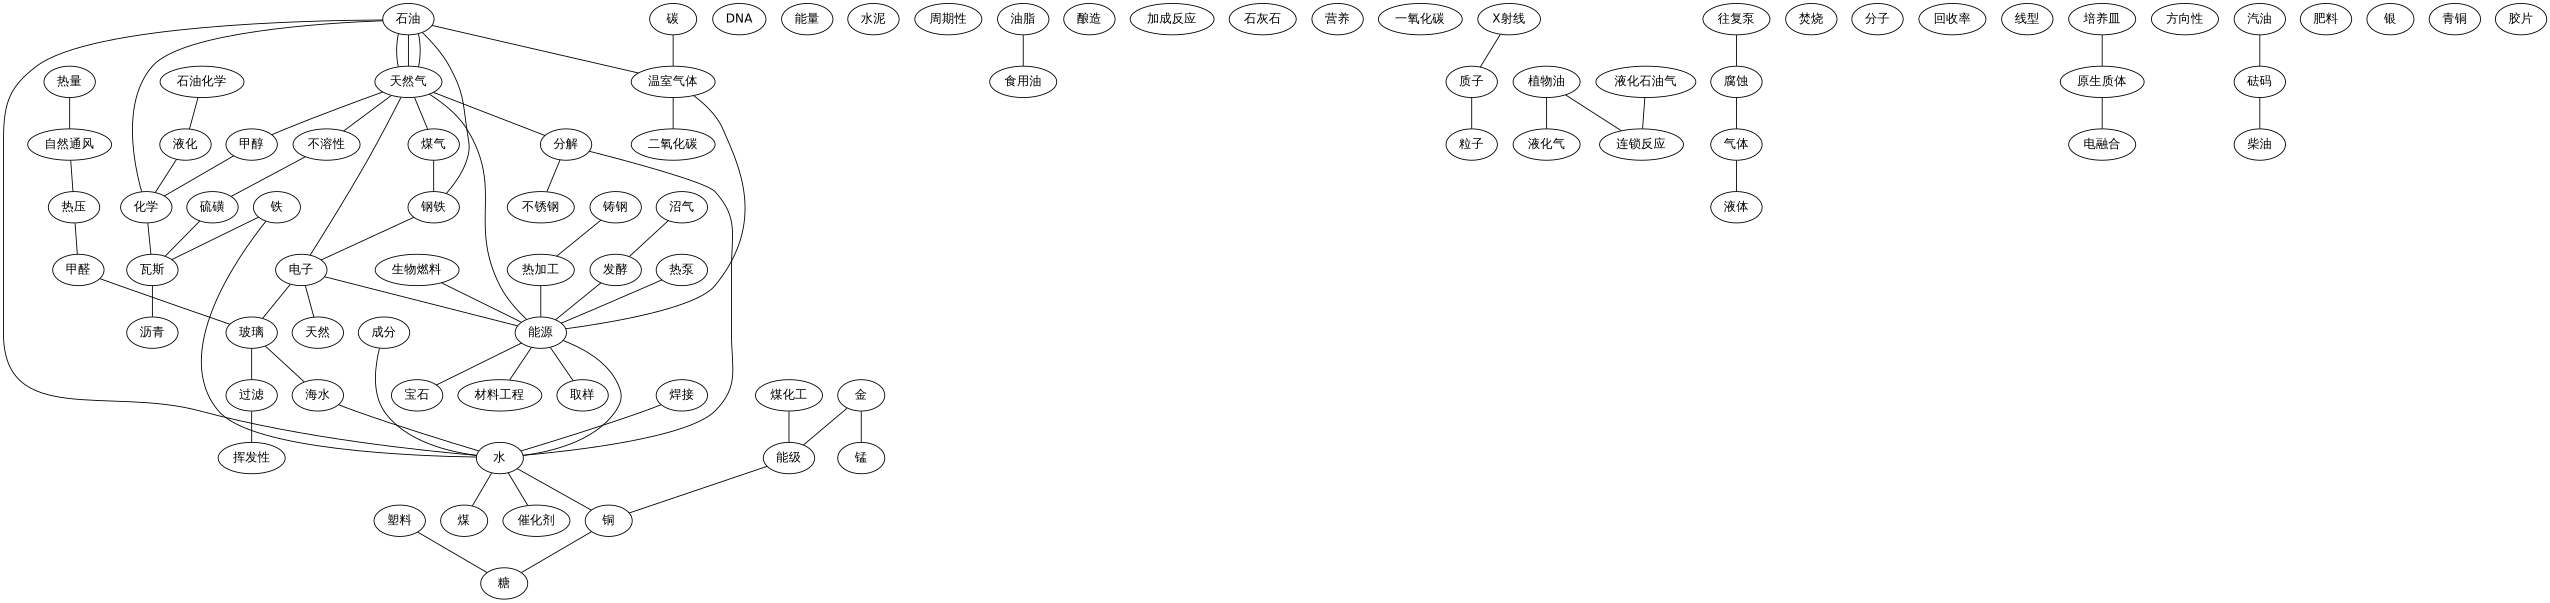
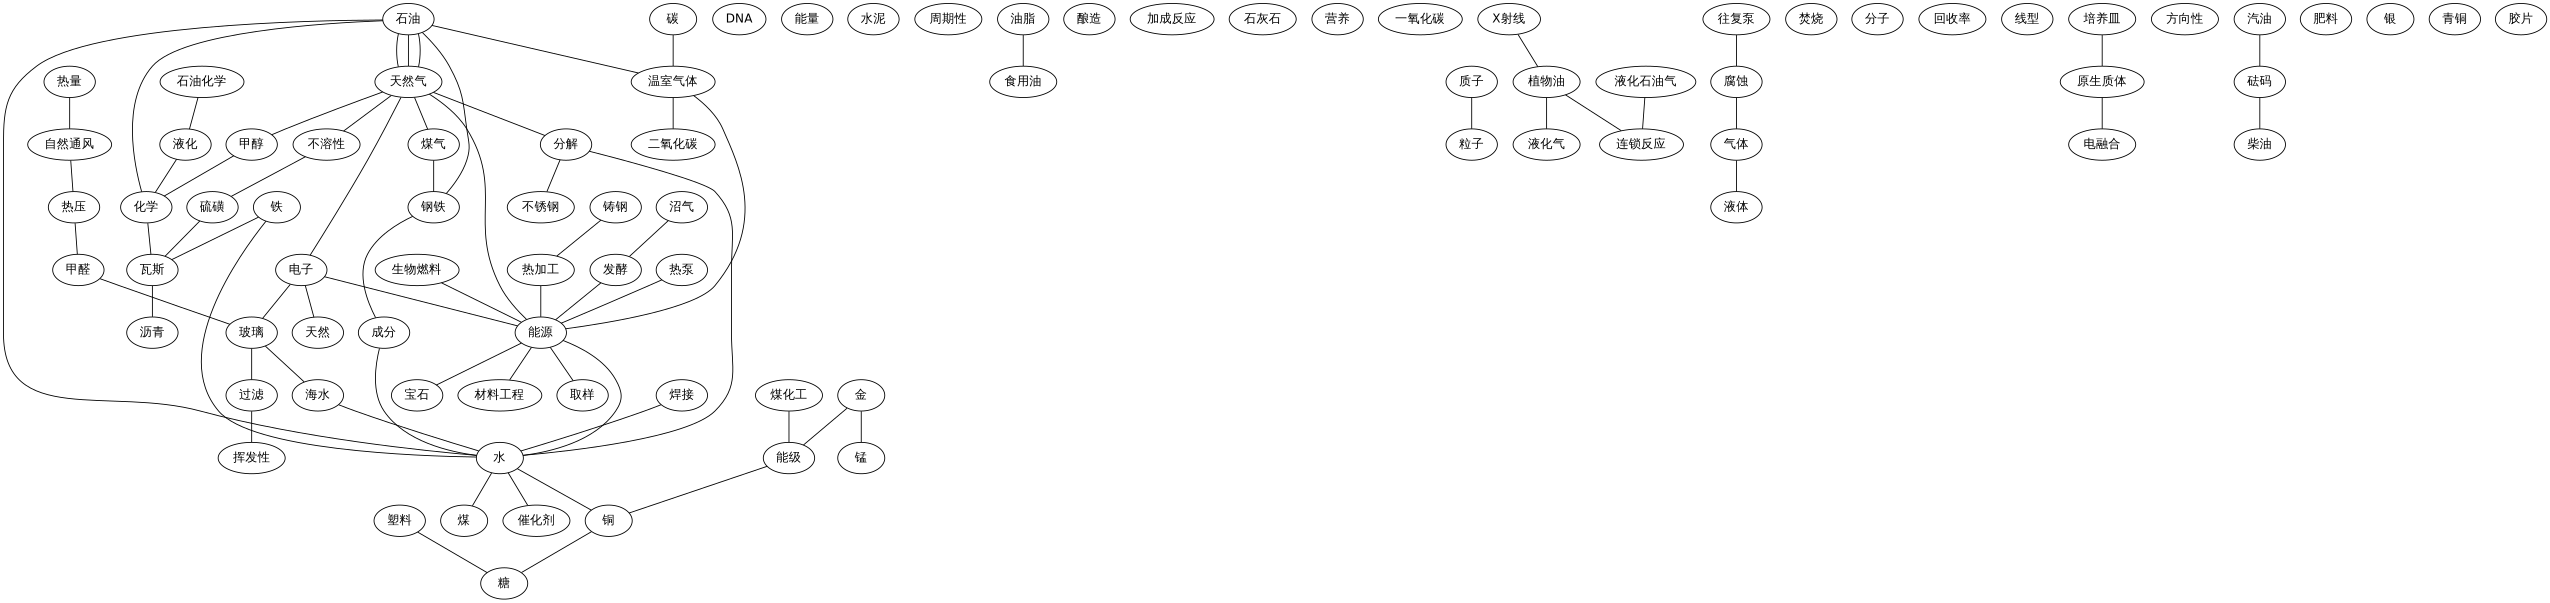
edge "X射线" -- "质子": now "X射线" -- "植物油"
edge "钢铁" -- "电子": now "钢铁" -- "成分"
